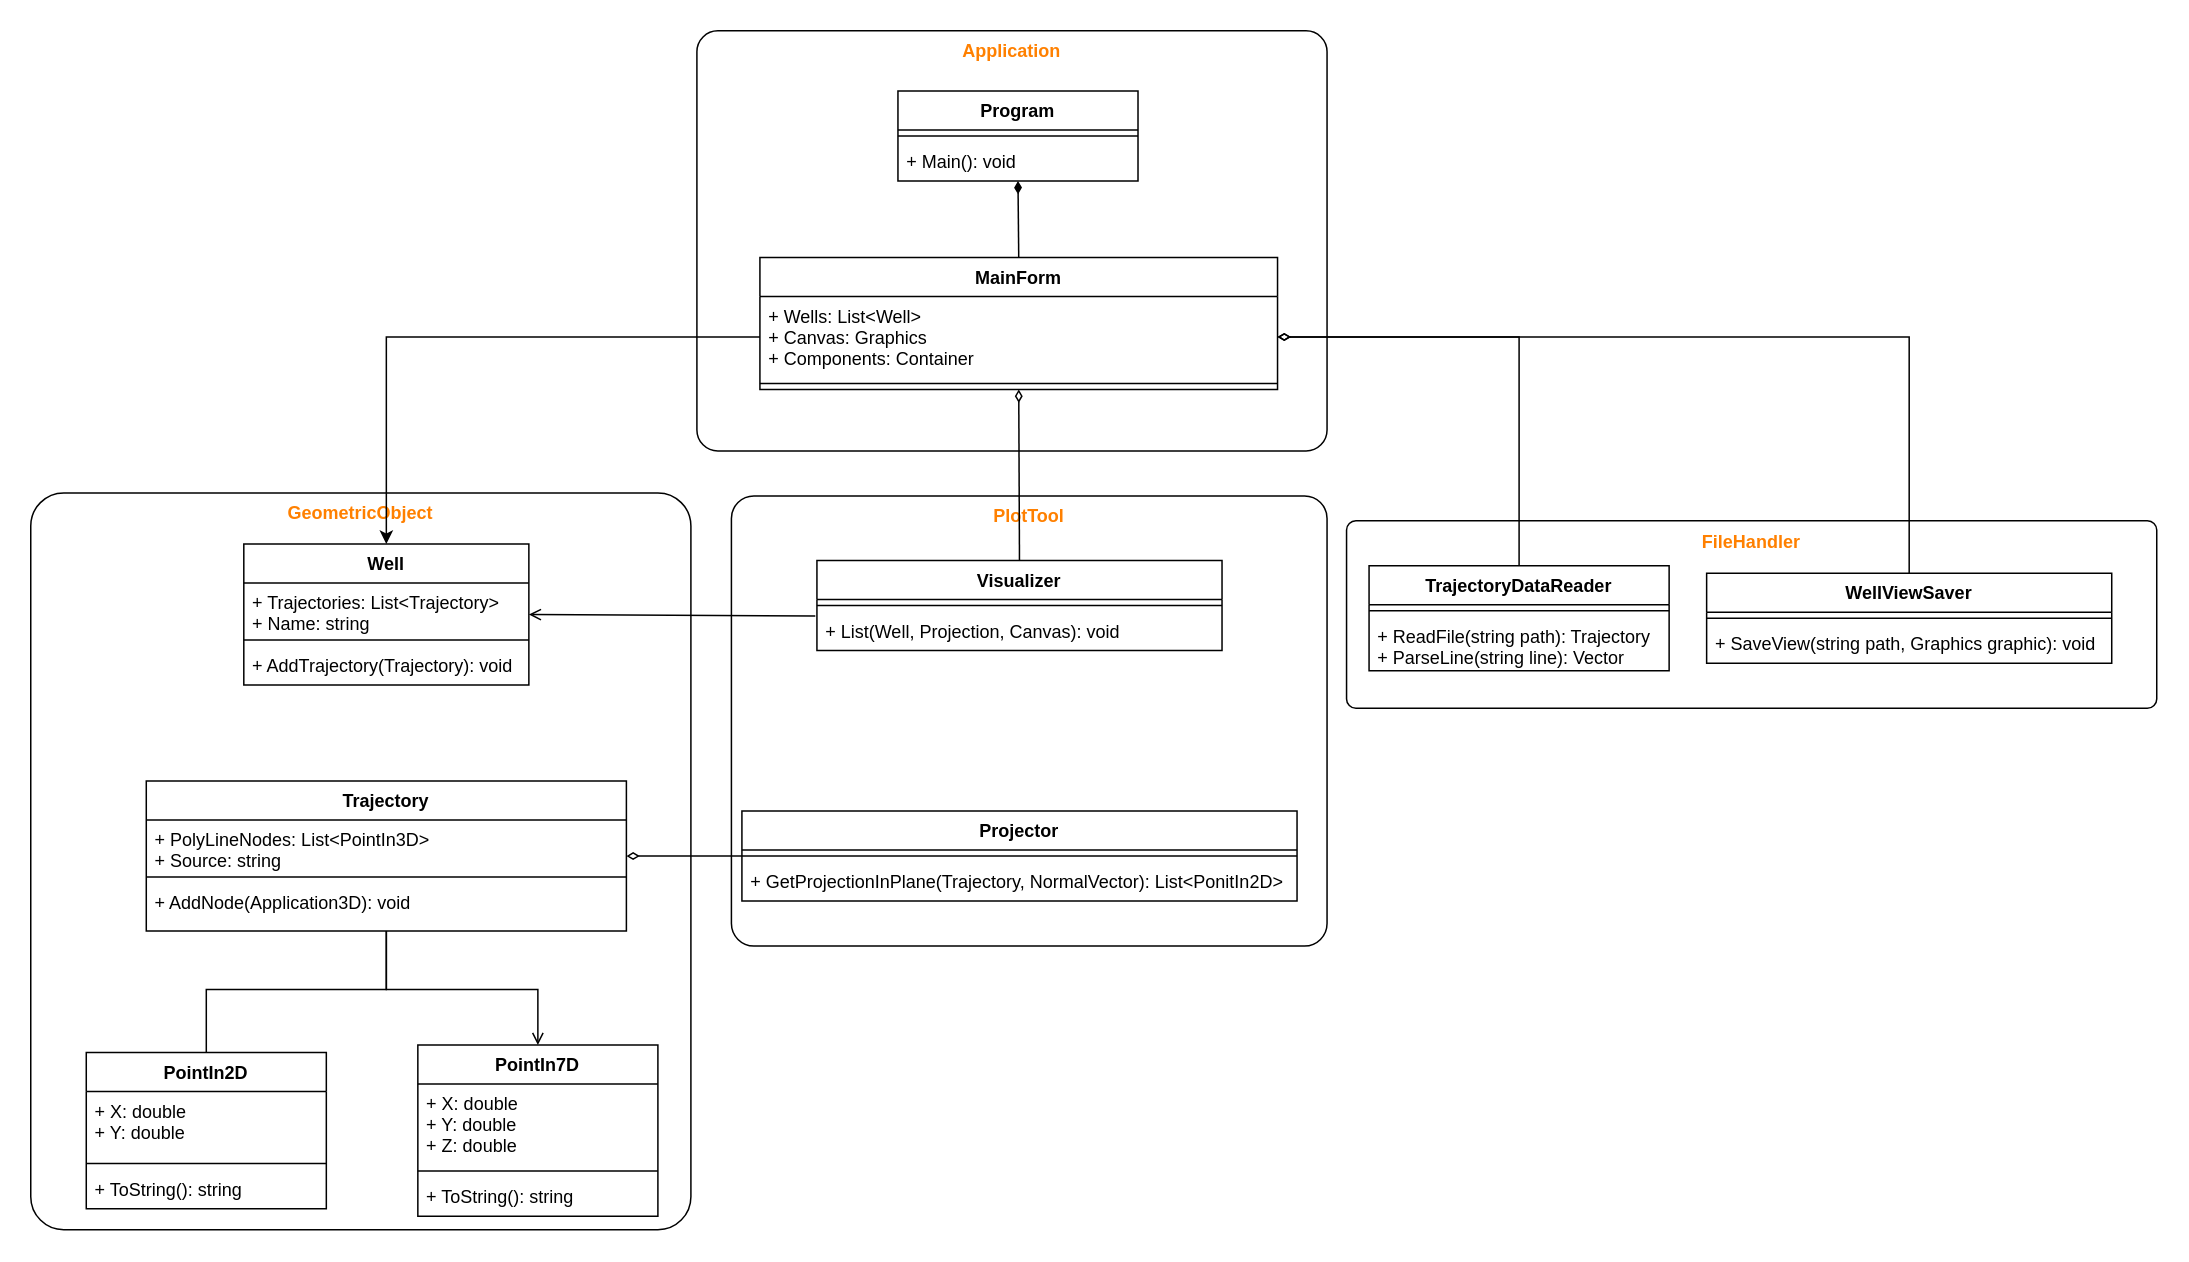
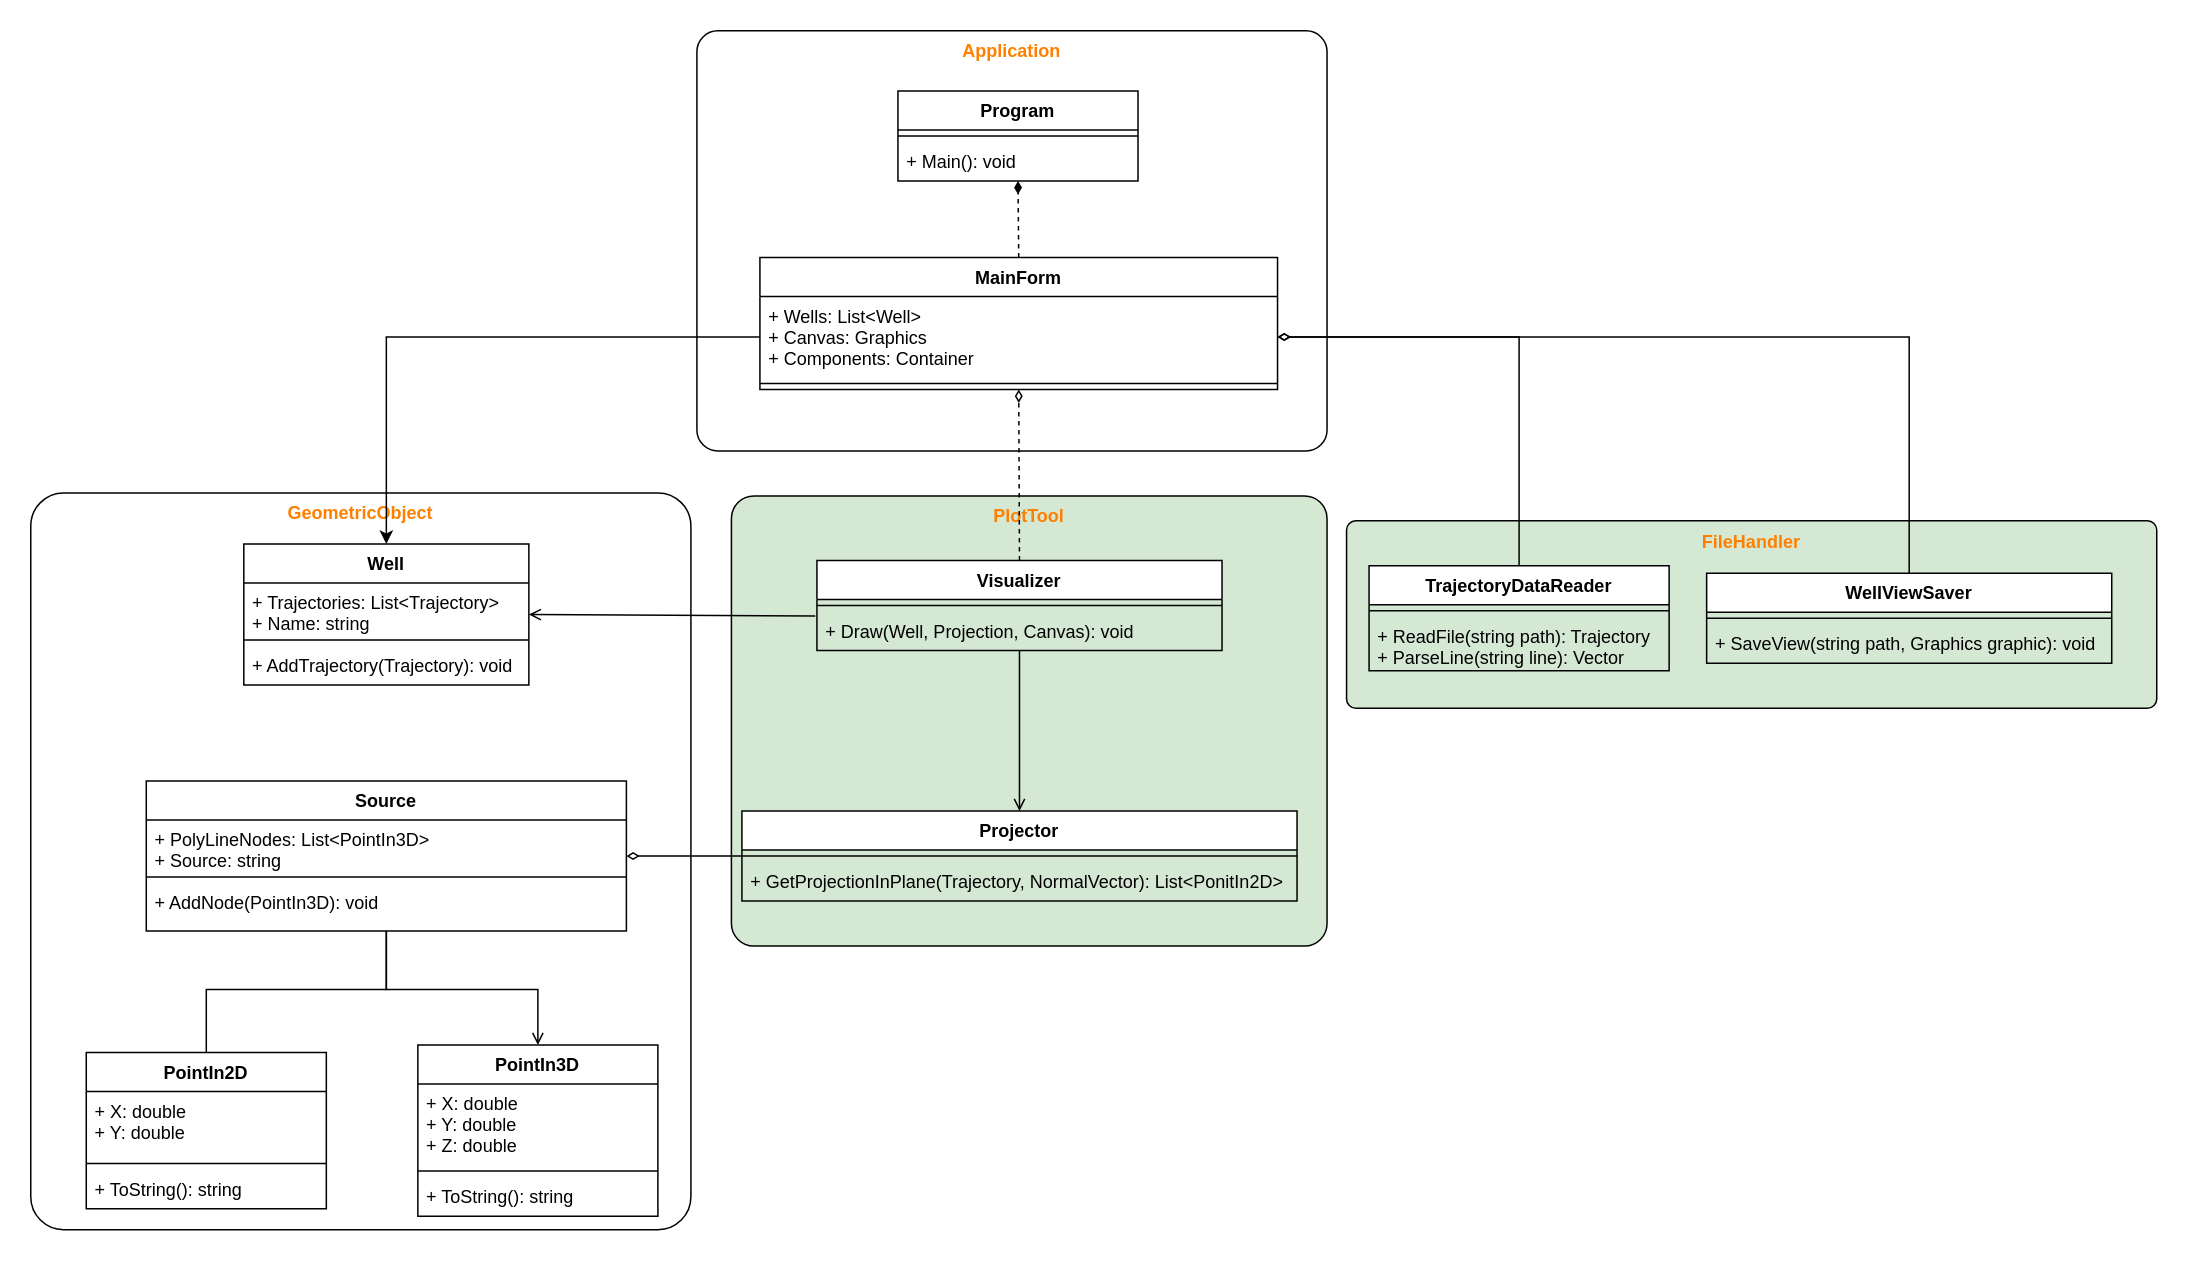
edge "MainForm" -> "Program": style solid -> dashed
edge "Visualizer" -> "MainForm": style solid -> dashed
node "FileHandler": fillcolor #ffffff -> #d5e8d4
node "+ List(Well, Projection, Canvas): void": label "+ List(Well, Projection, Canvas): void" -> "+ Draw(Well, Projection, Canvas): void"
node "PlotTool": fillcolor #ffffff -> #d5e8d4
edge "Visualizer" -> "Projector": added
node "Trajectory": label "Trajectory" -> "Source"
node "+ AddNode(Application3D): void": label "+ AddNode(Application3D): void" -> "+ AddNode(PointIn3D): void"
node "PointIn7D": label "PointIn7D" -> "PointIn3D"
